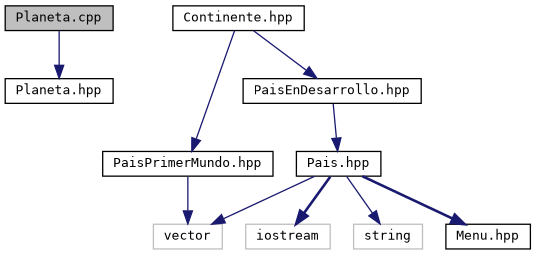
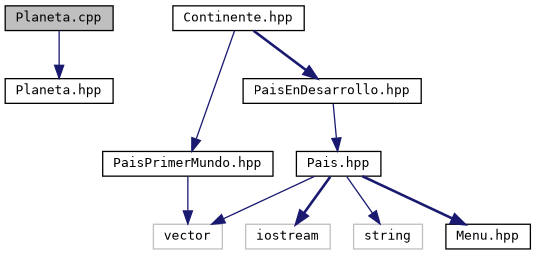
edge "Continente.hpp" -> "PaisEnDesarrollo.hpp": style solid -> bold
